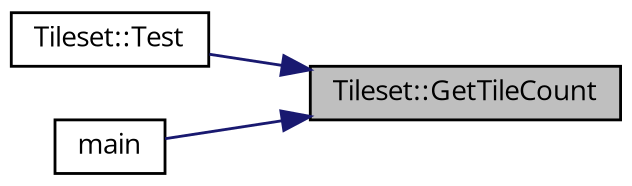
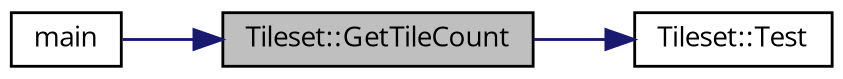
edge "Tileset::Test" -> "Tileset::GetTileCount": reversed
